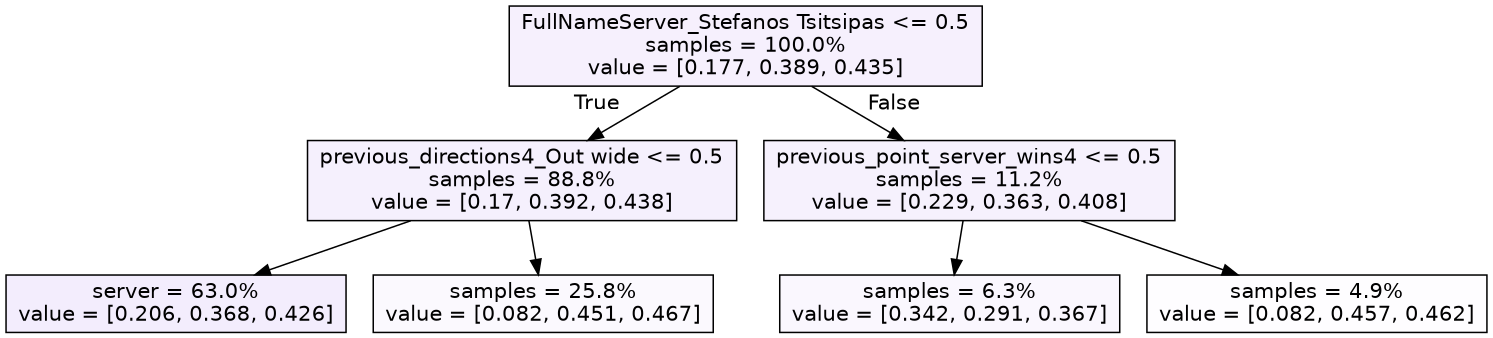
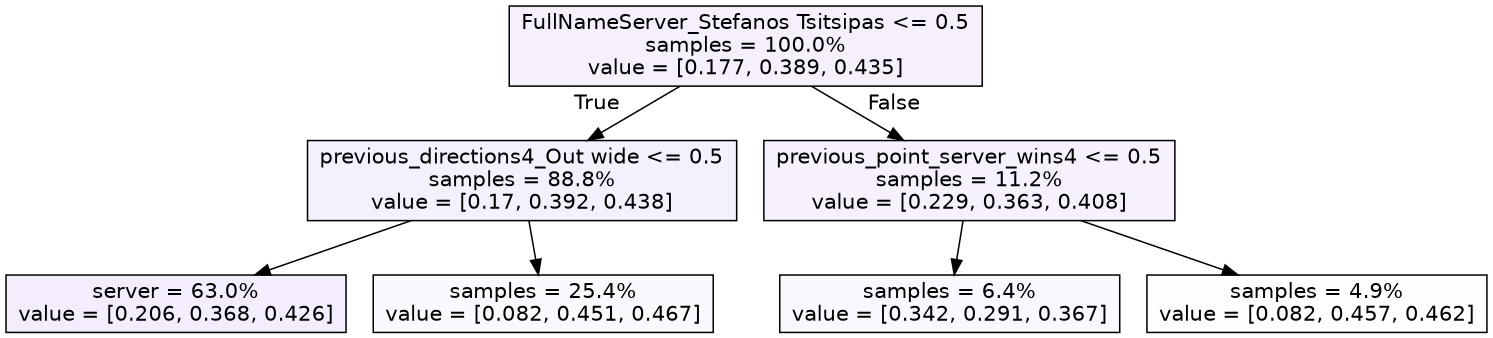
node "samples = 25.8% value = [0.082, 0.451, 0.467]": label "samples = 25.8% value = [0.082, 0.451, 0.467]" -> "samples = 25.4% value = [0.082, 0.451, 0.467]"
node "samples = 6.3% value = [0.342, 0.291, 0.367]": label "samples = 6.3% value = [0.342, 0.291, 0.367]" -> "samples = 6.4% value = [0.342, 0.291, 0.367]"
